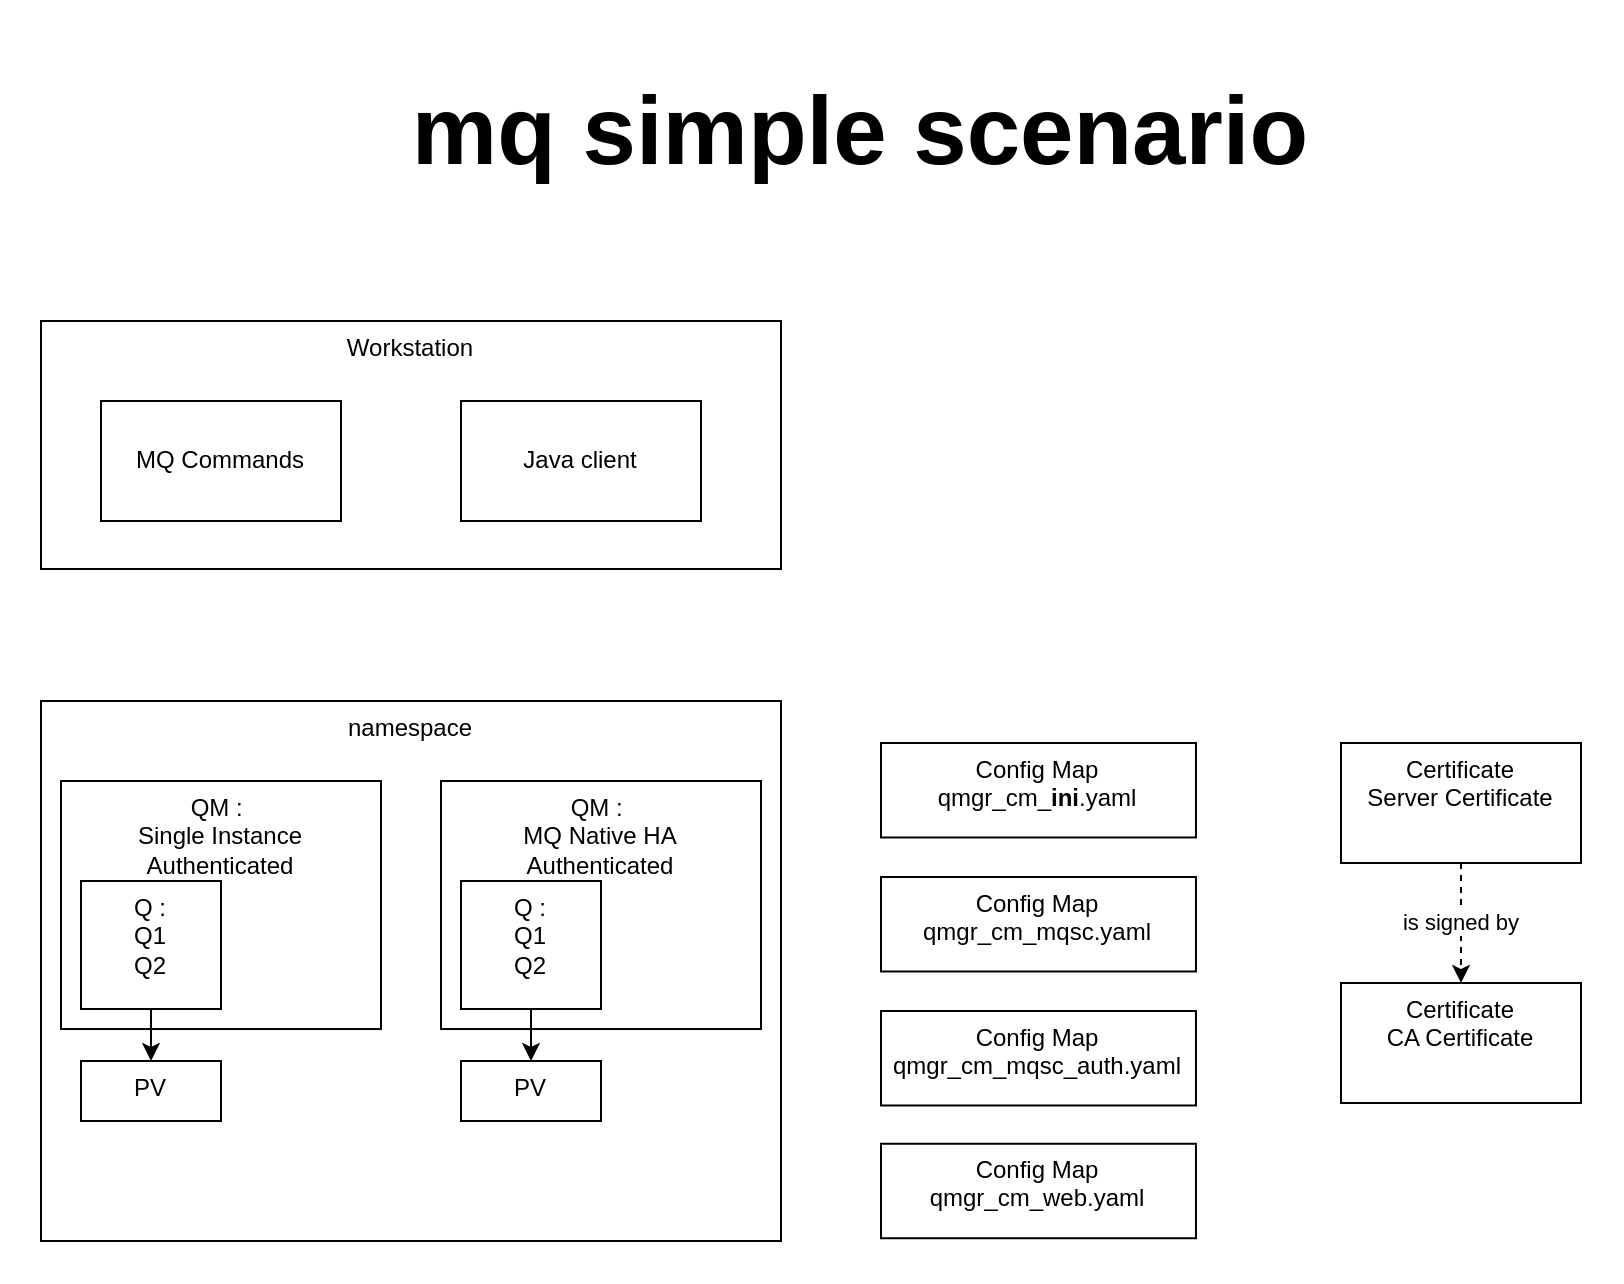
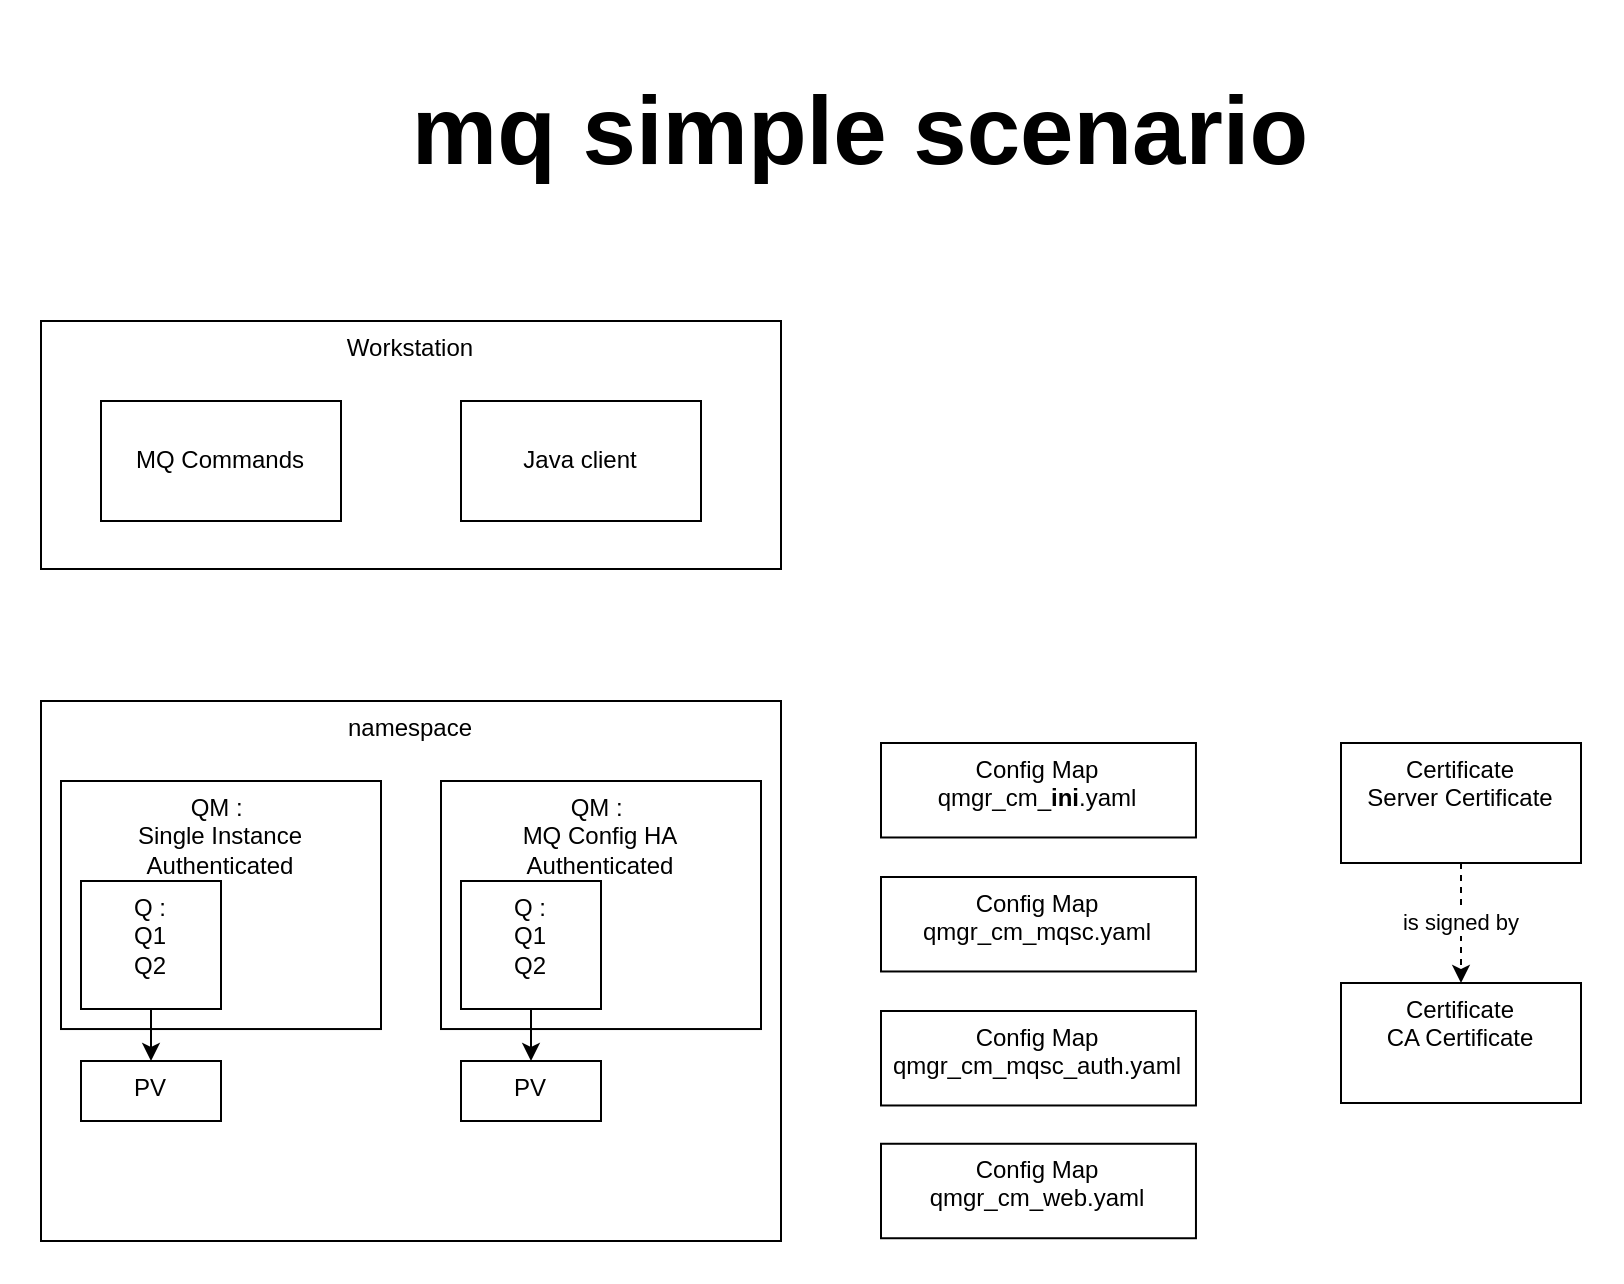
node "QM : MQ Native HA Authenticated": label "QM : MQ Native HA Authenticated" -> "QM : MQ Config HA Authenticated"
